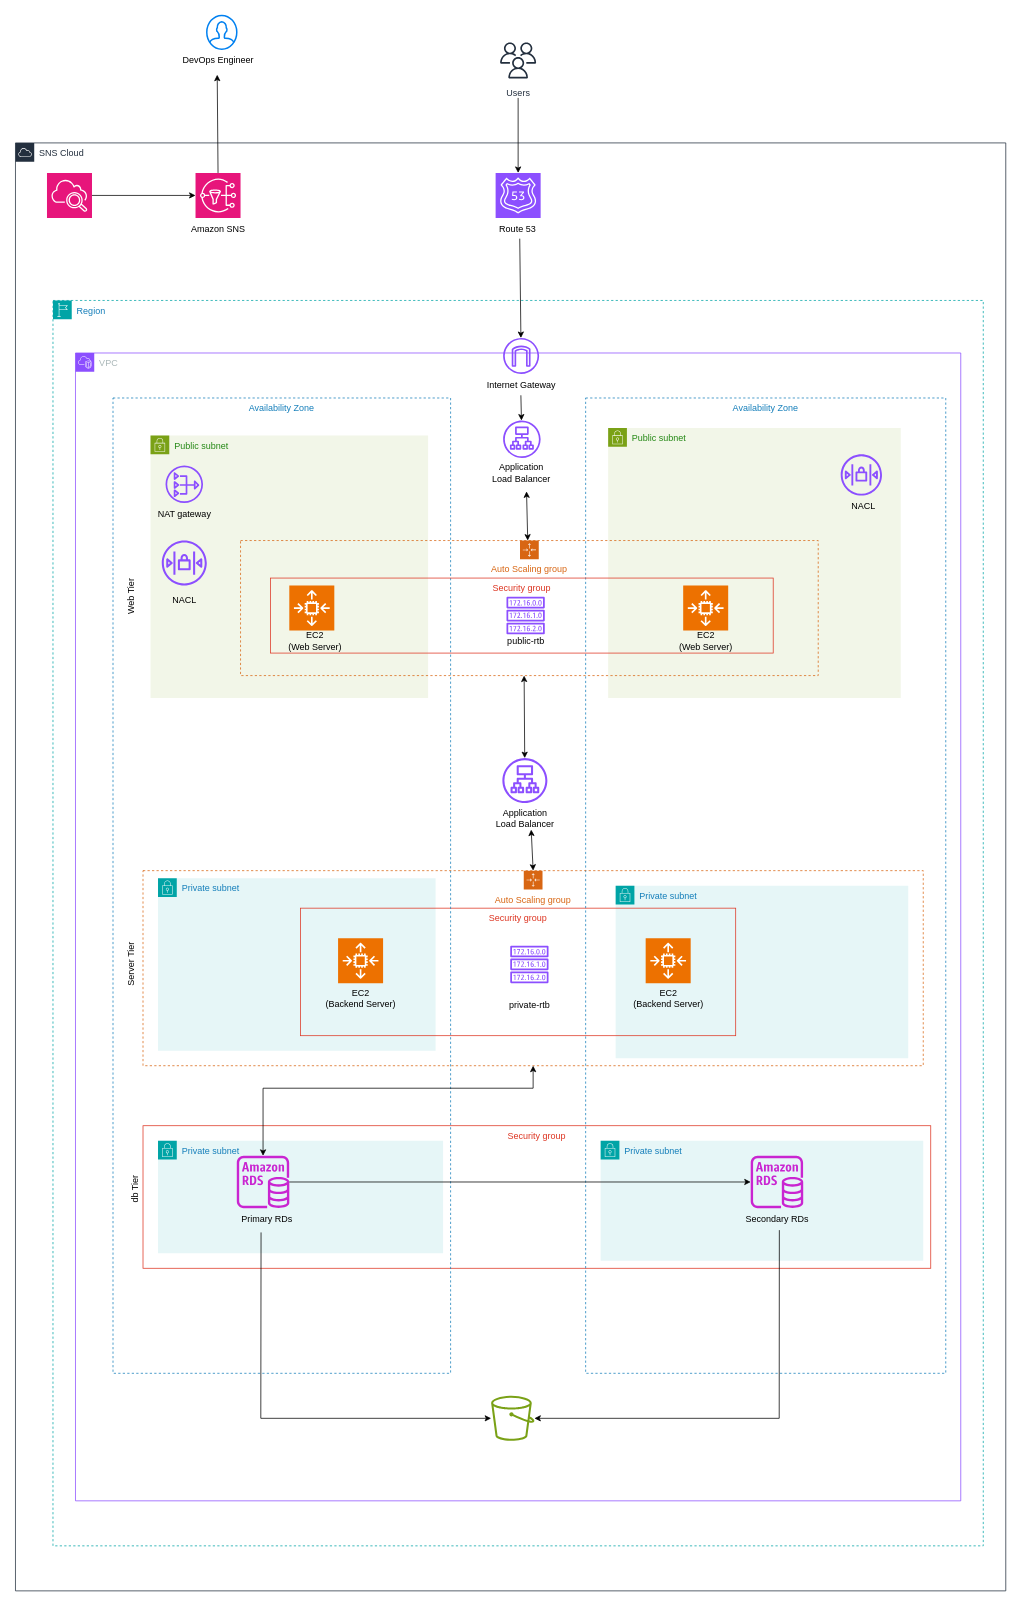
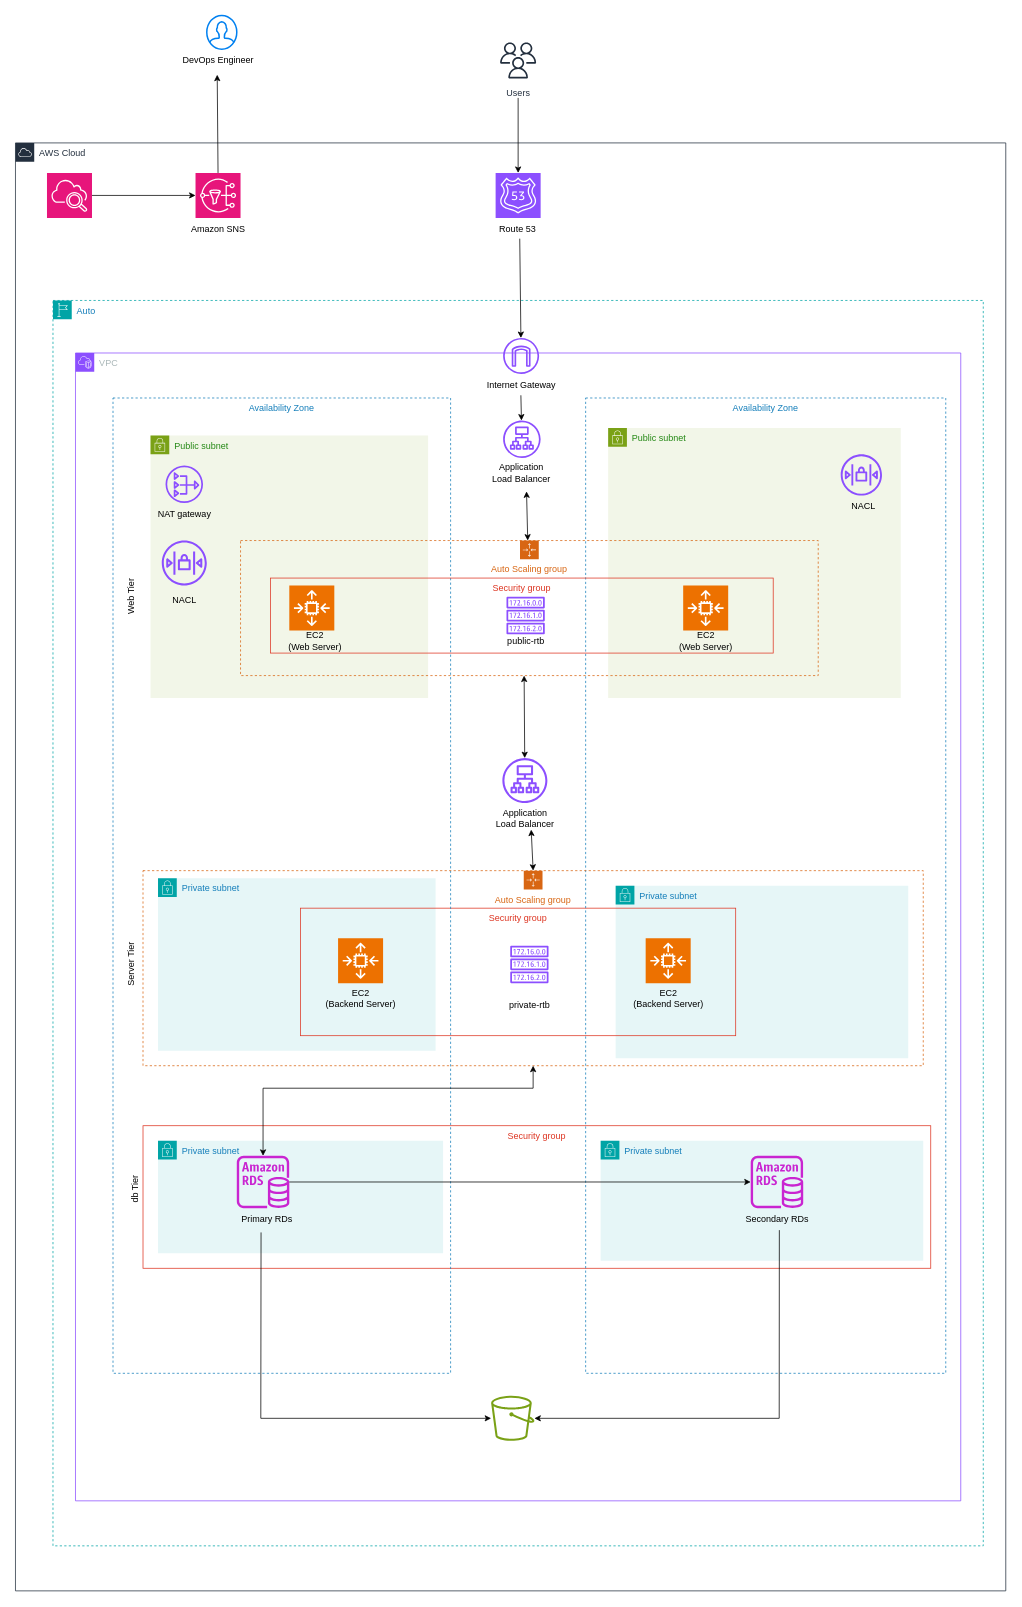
node "SNS Cloud": label "SNS Cloud" -> "AWS Cloud"
node "Region": label "Region" -> "Auto"
